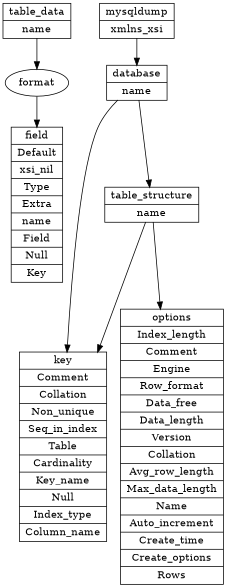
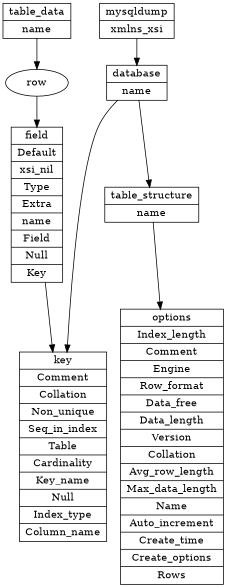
node "format": label "format" -> "row"
edge "table_structure" -> "key": now "field" -> "key"
